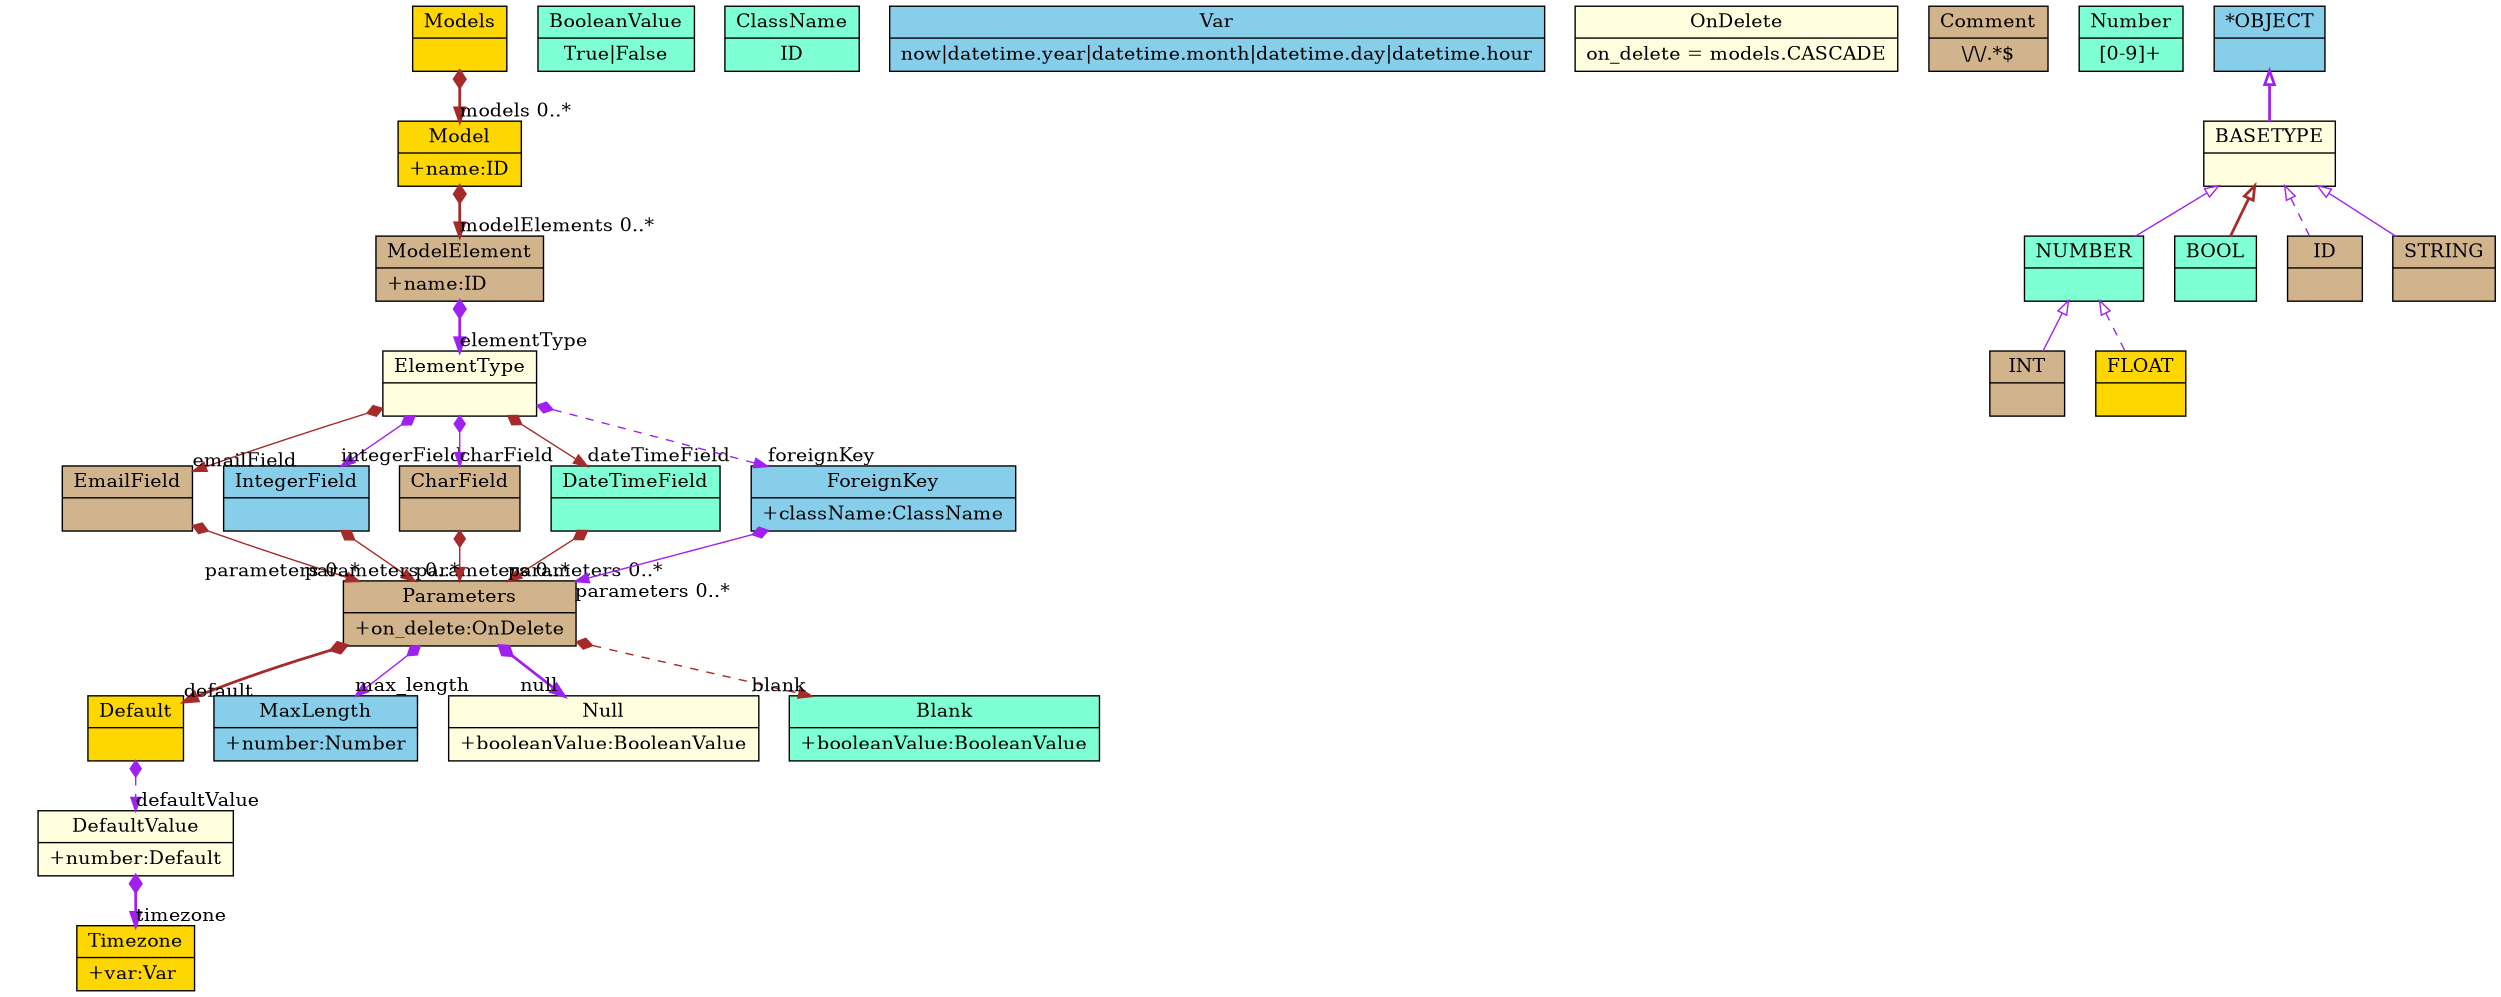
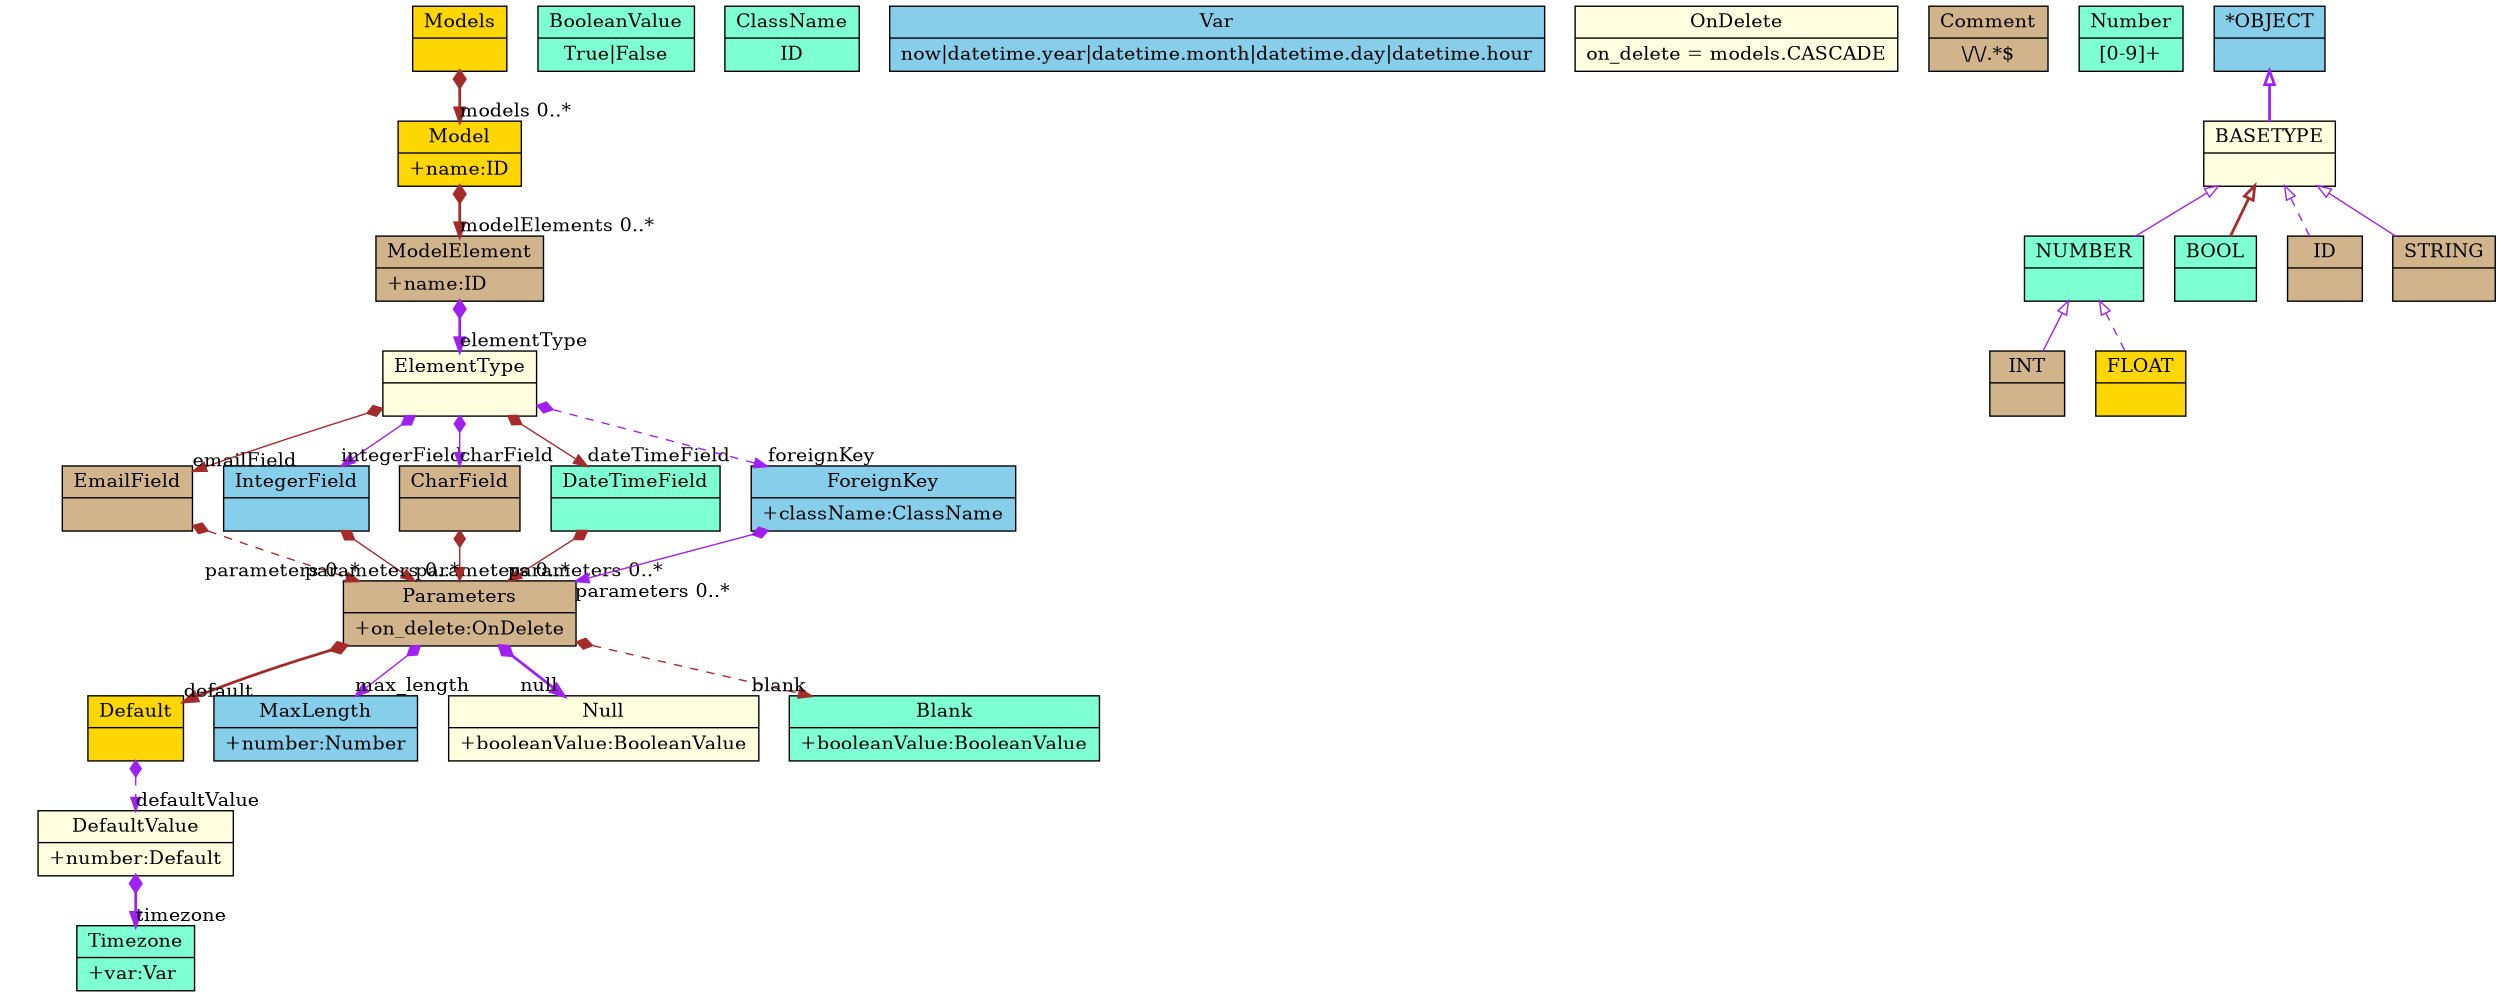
edge "EmailField" -- "Parameters": style solid -> dashed
node "Timezone": fillcolor gold -> aquamarine
